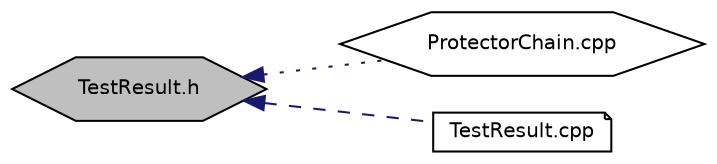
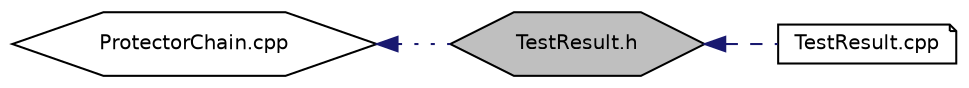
edge "ProtectorChain.cpp" -> "TestResult.h": reversed
